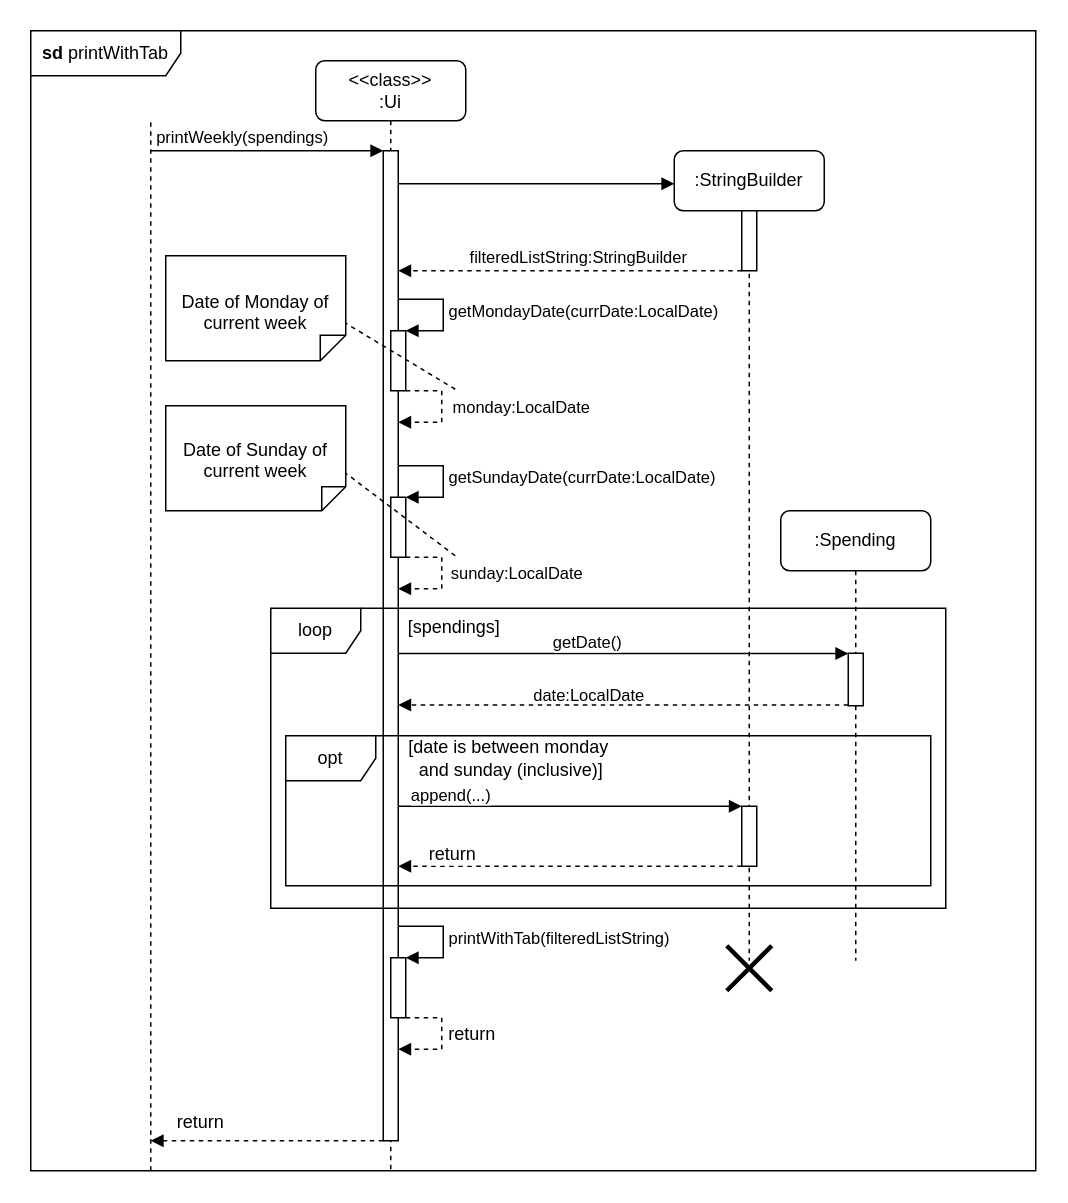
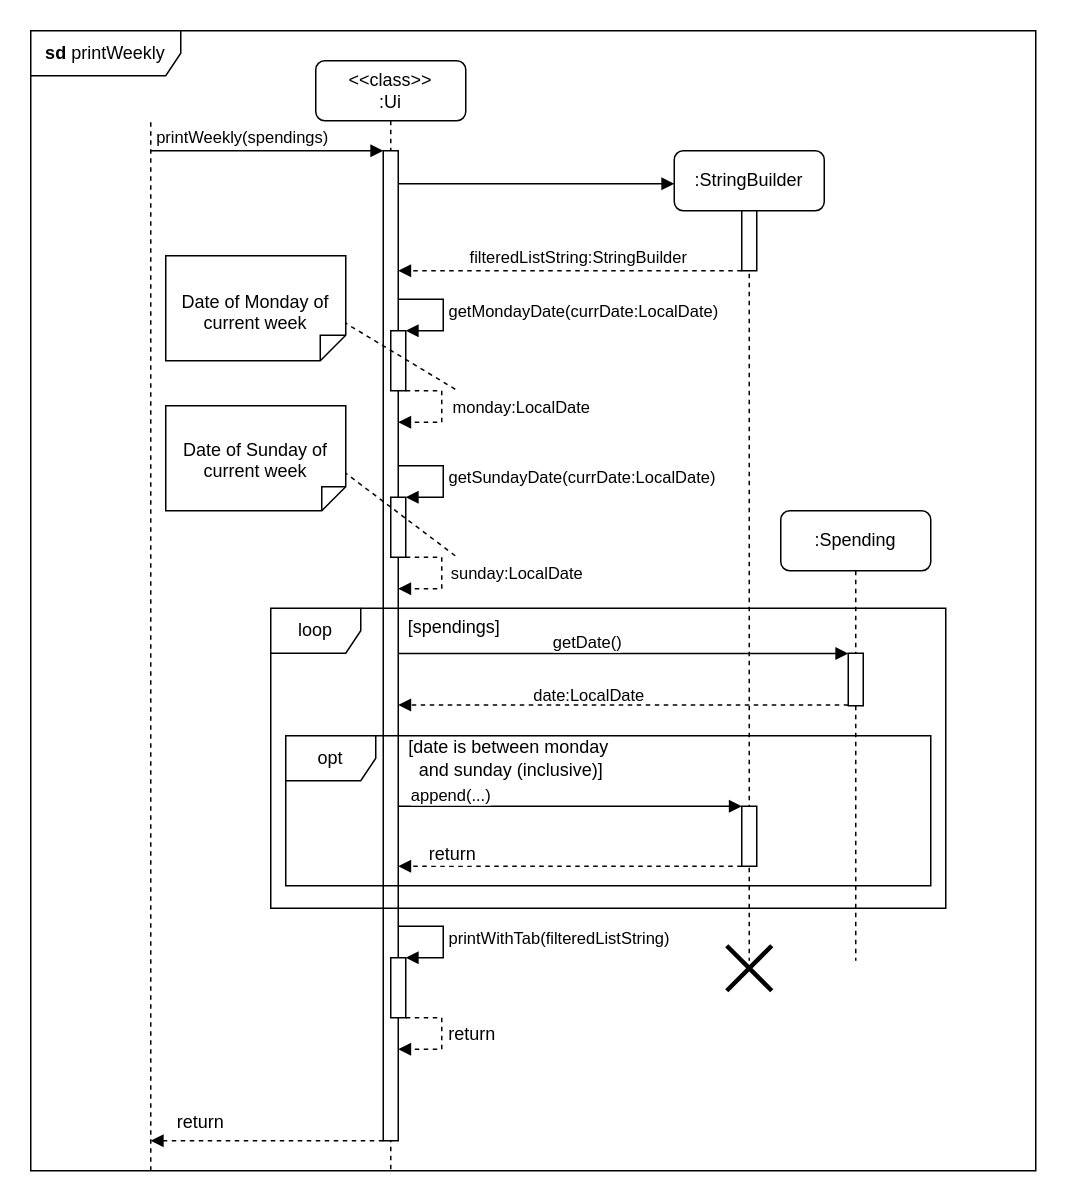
node "sd printWithTab": label "sd printWithTab" -> "sd printWeekly"
